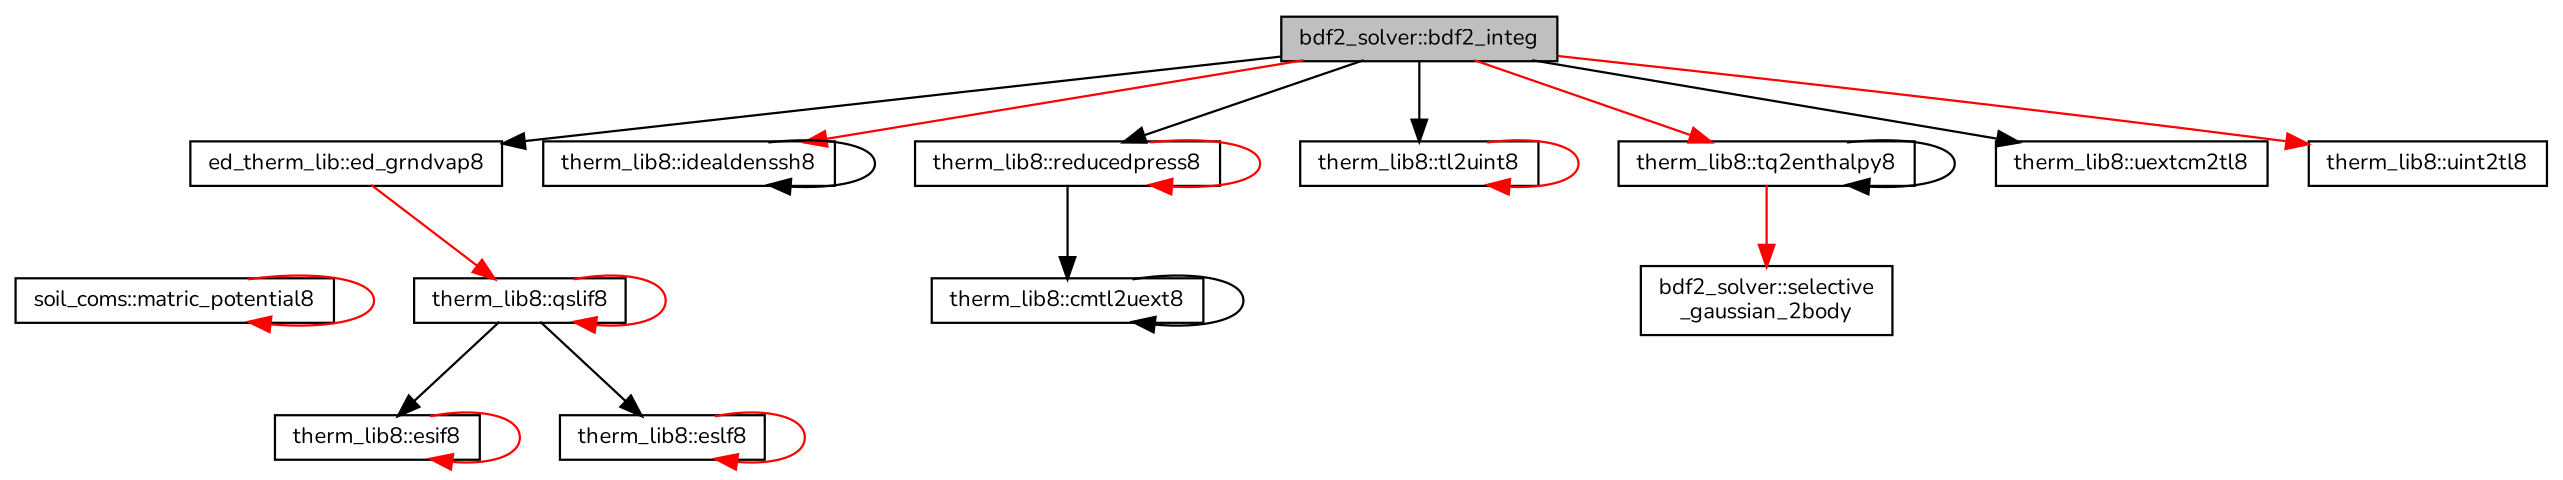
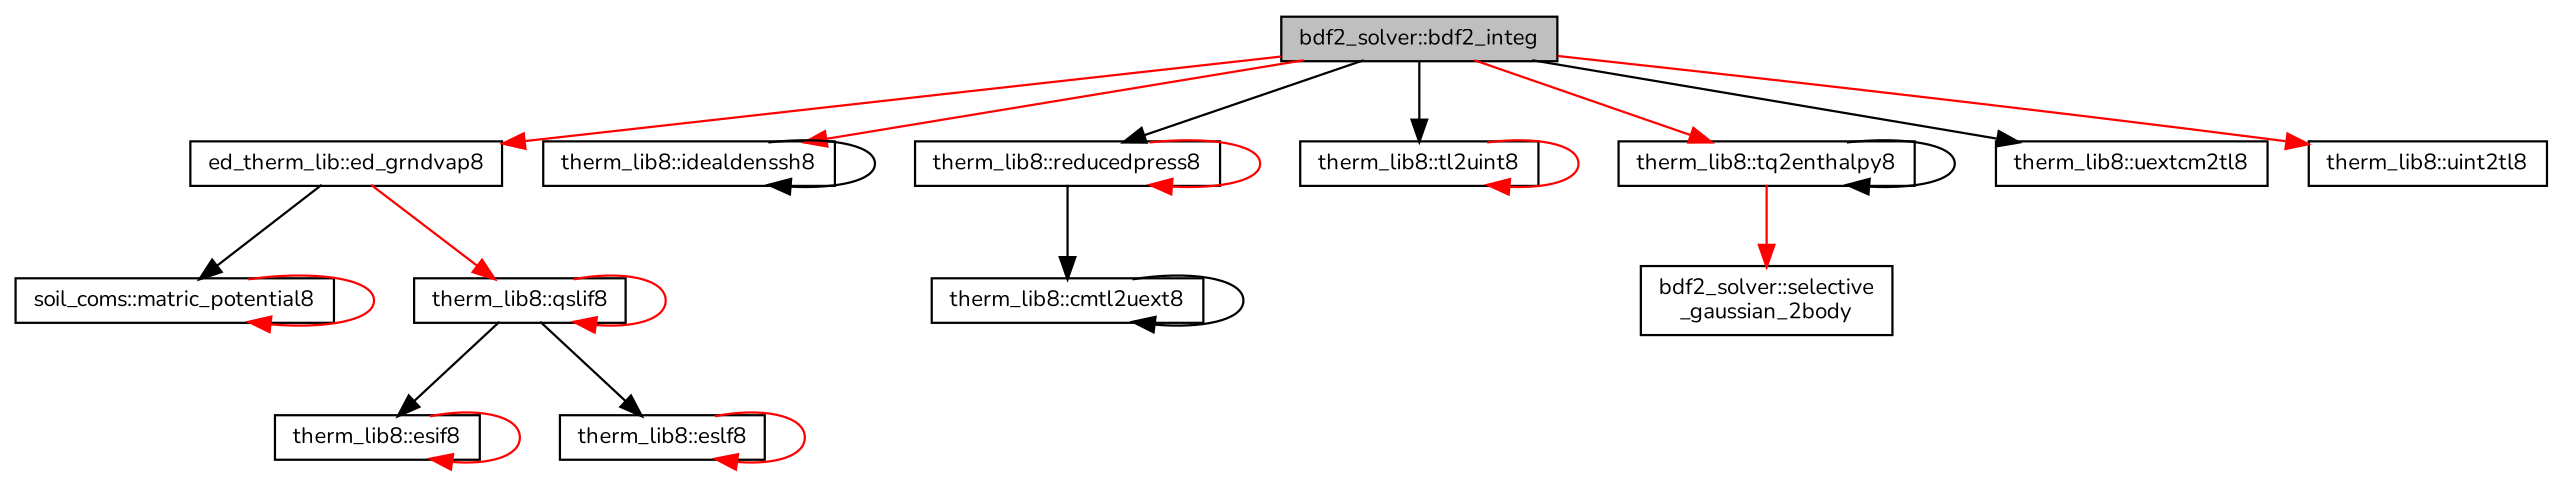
edge "bdf2_solver::bdf2_integ" -> "ed_therm_lib::ed_grndvap8": color black -> red
edge "ed_therm_lib::ed_grndvap8" -> "soil_coms::matric_potential8": added
